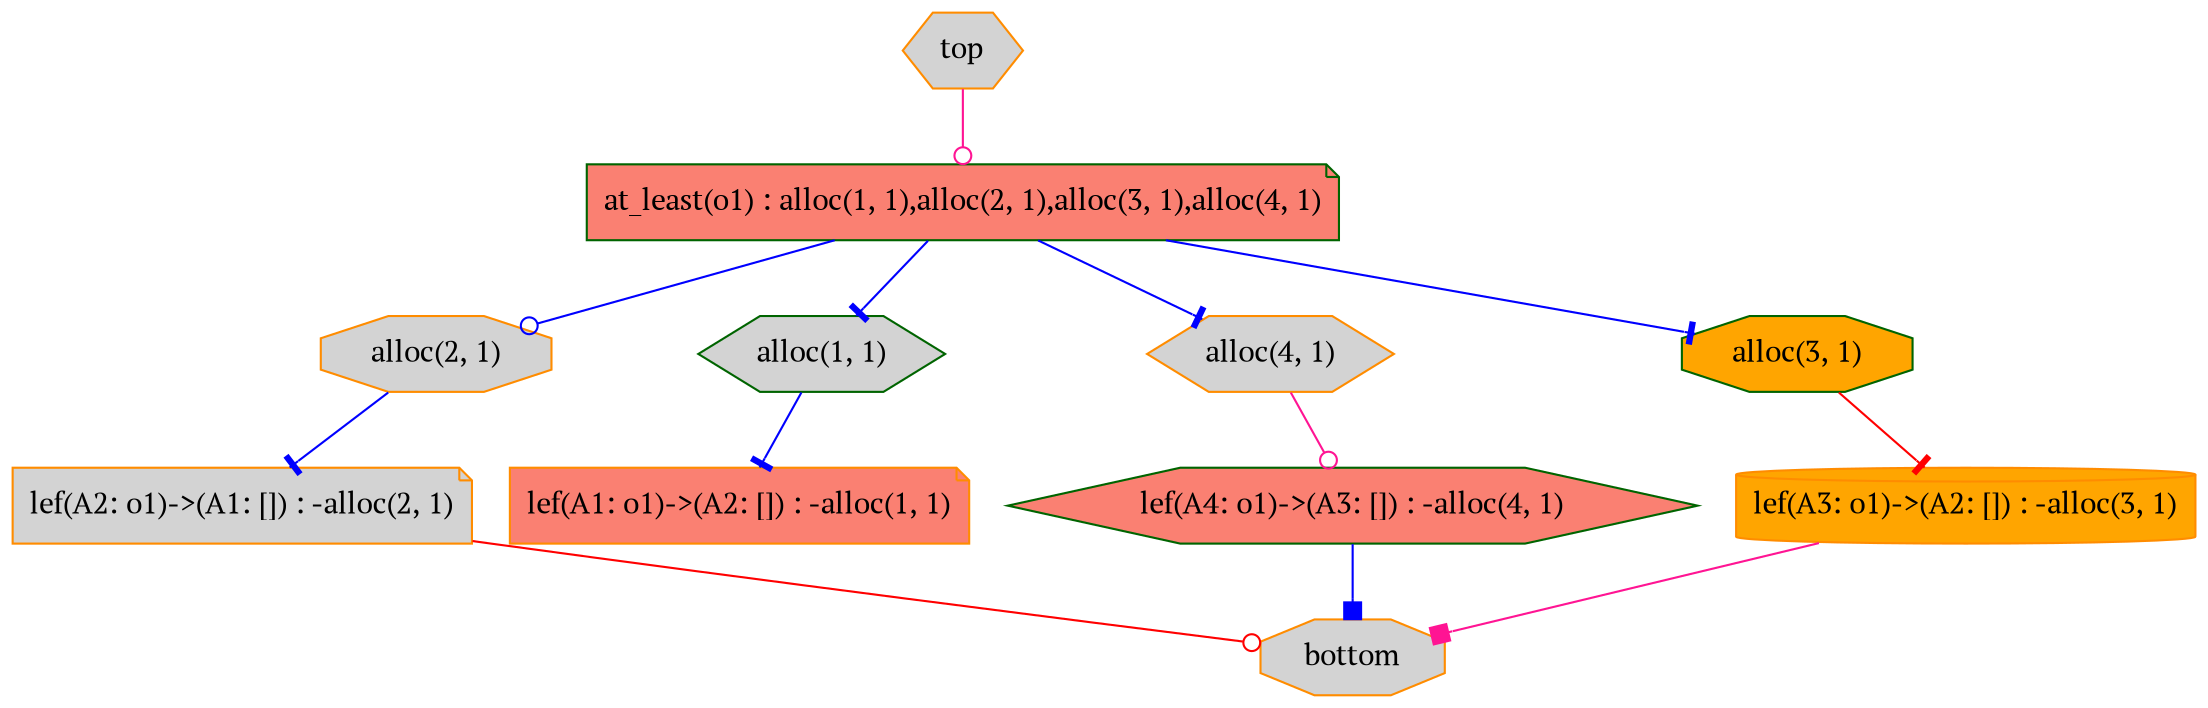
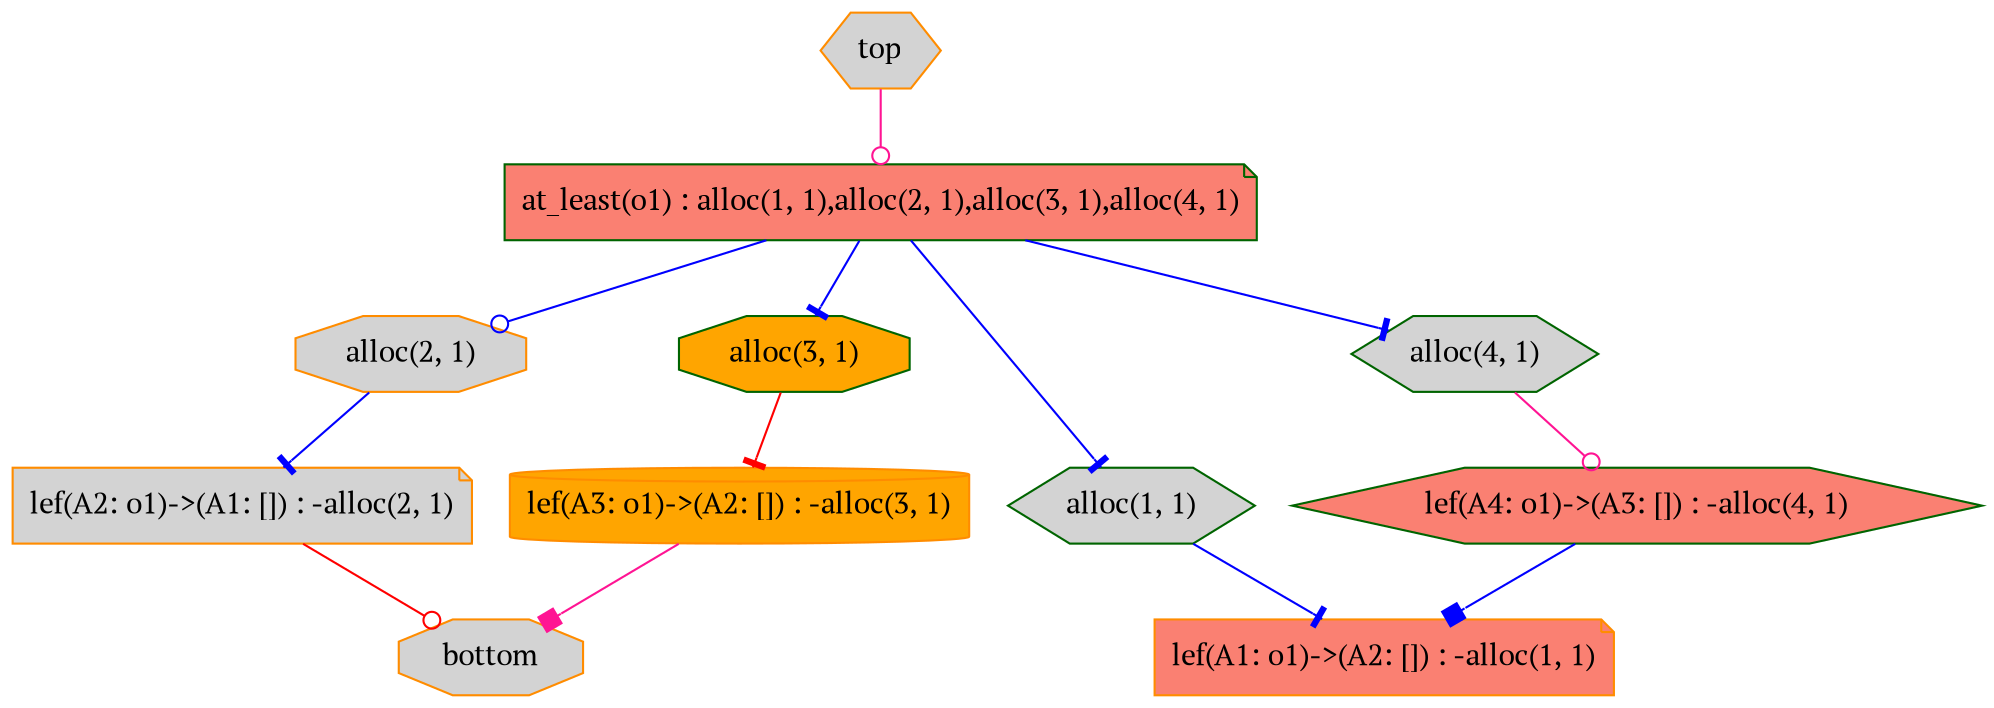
node "alloc(4, 1)": color darkorange -> darkgreen
edge "lef(A4: o1)->(A3: []) : -alloc(4, 1)" -> "bottom": now "lef(A4: o1)->(A3: []) : -alloc(4, 1)" -> "lef(A1: o1)->(A2: []) : -alloc(1, 1)"
